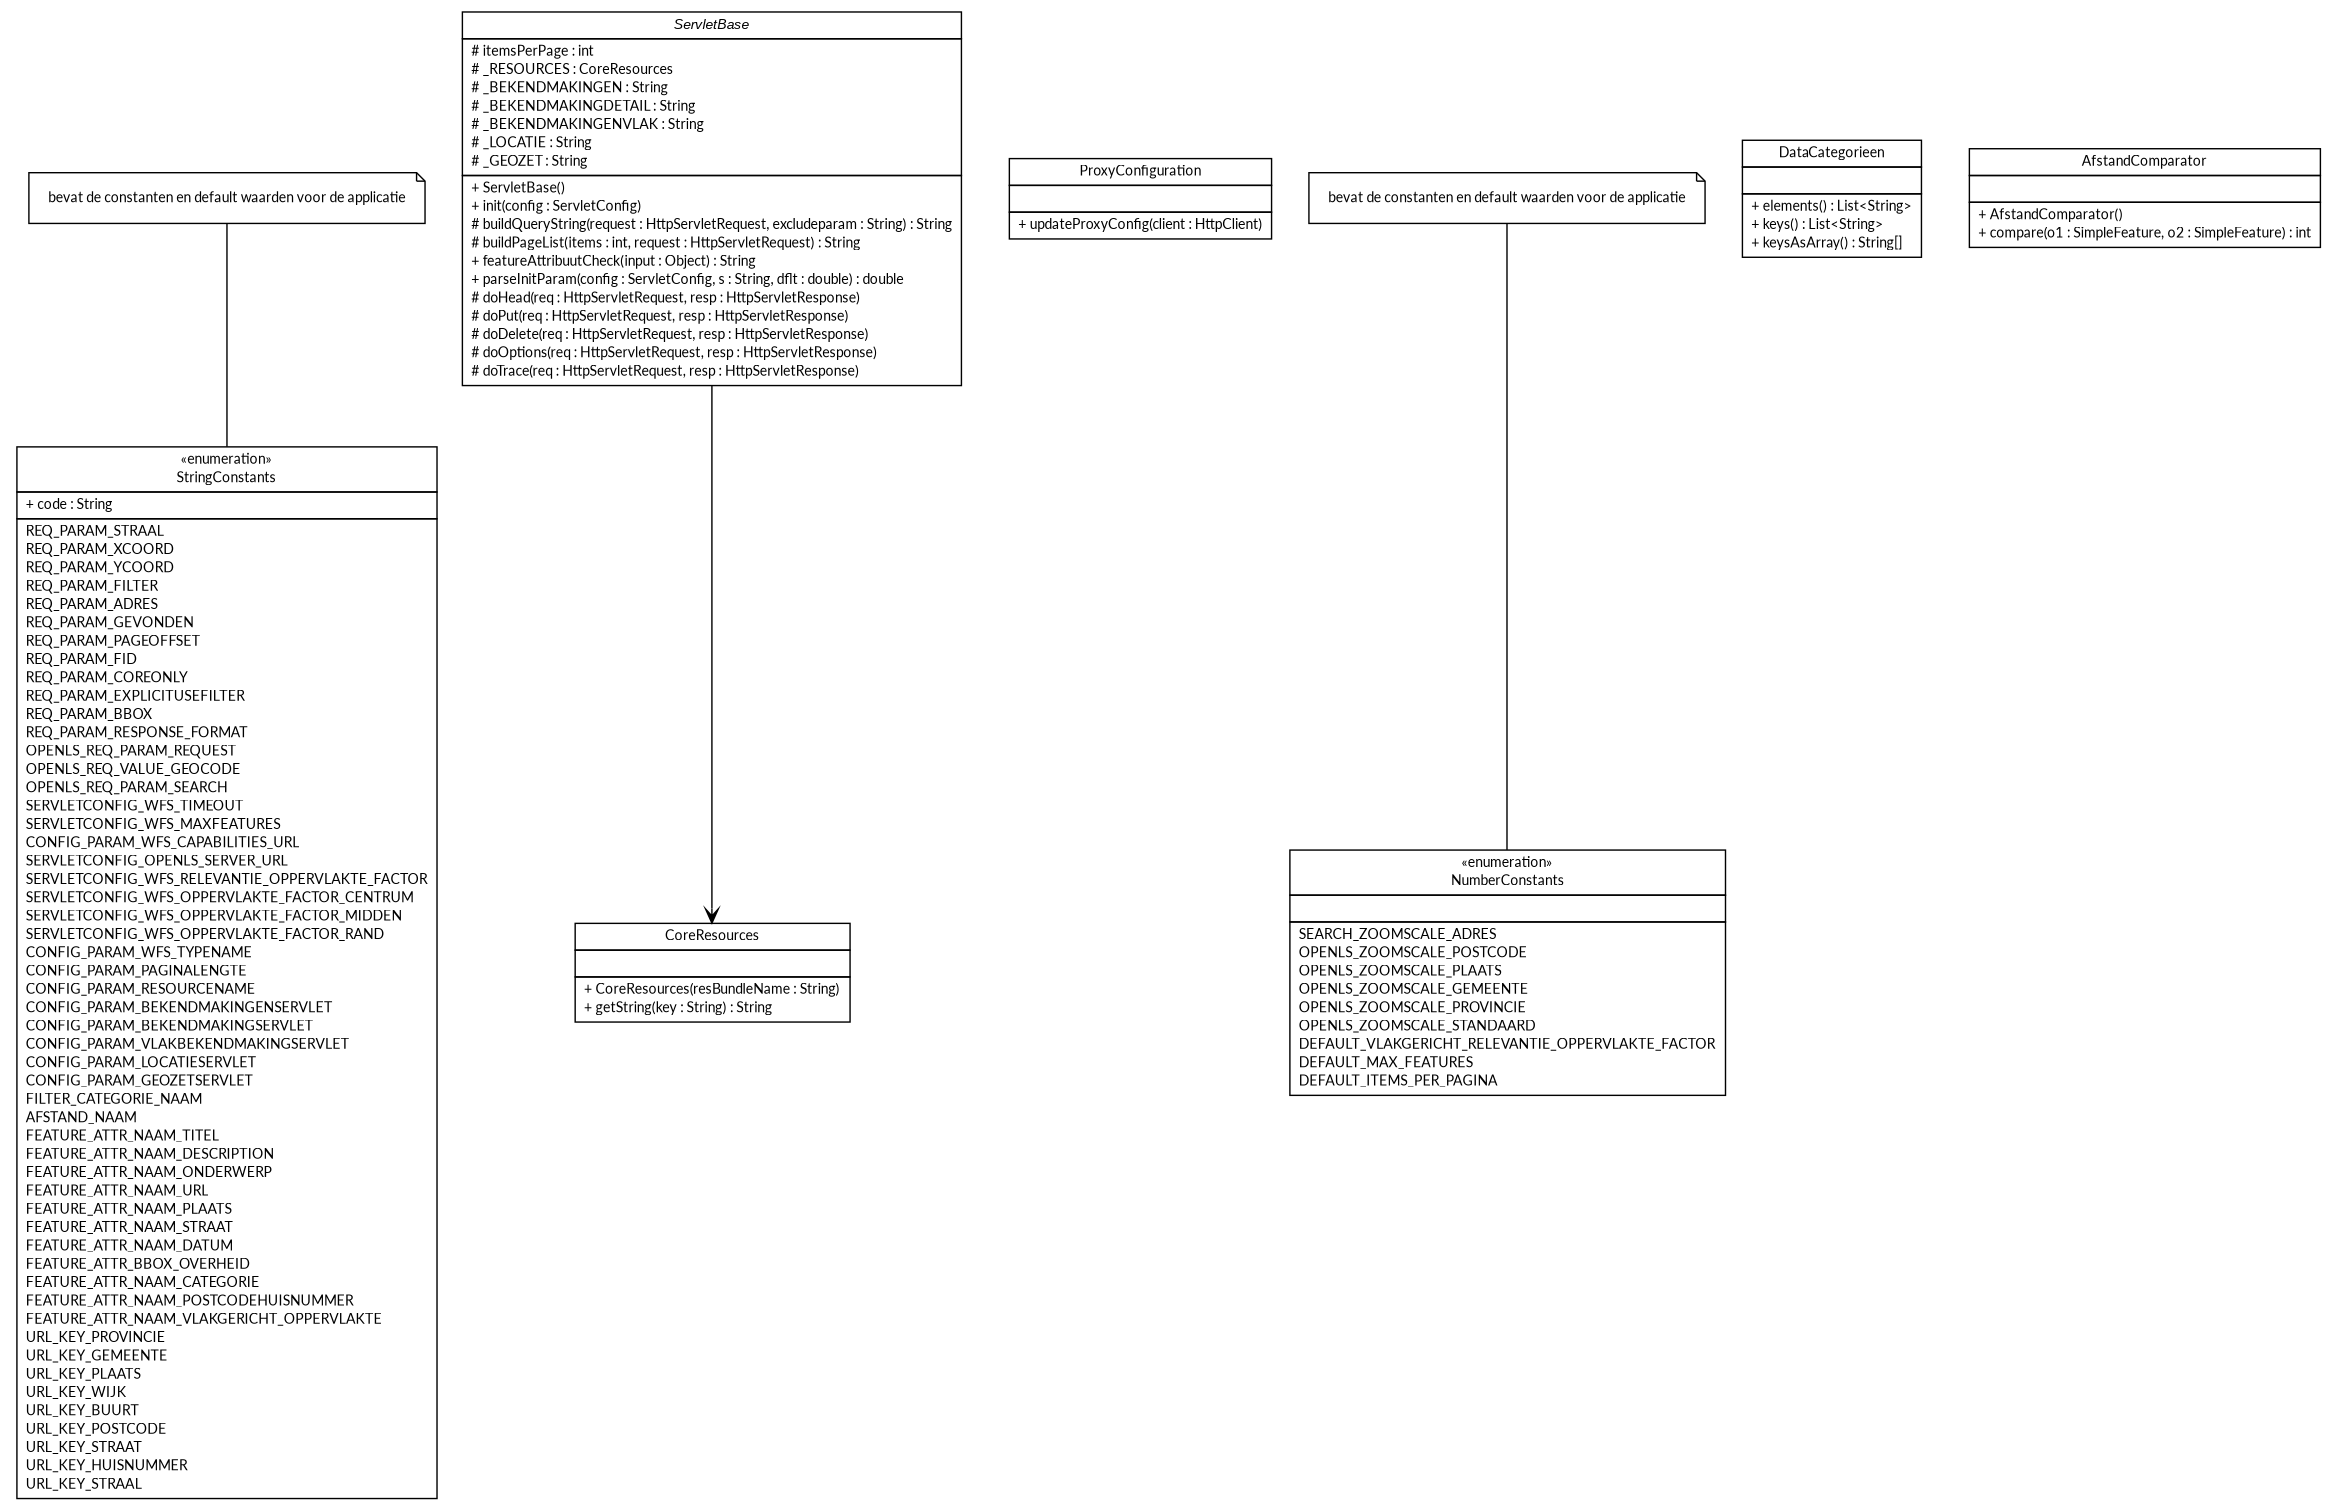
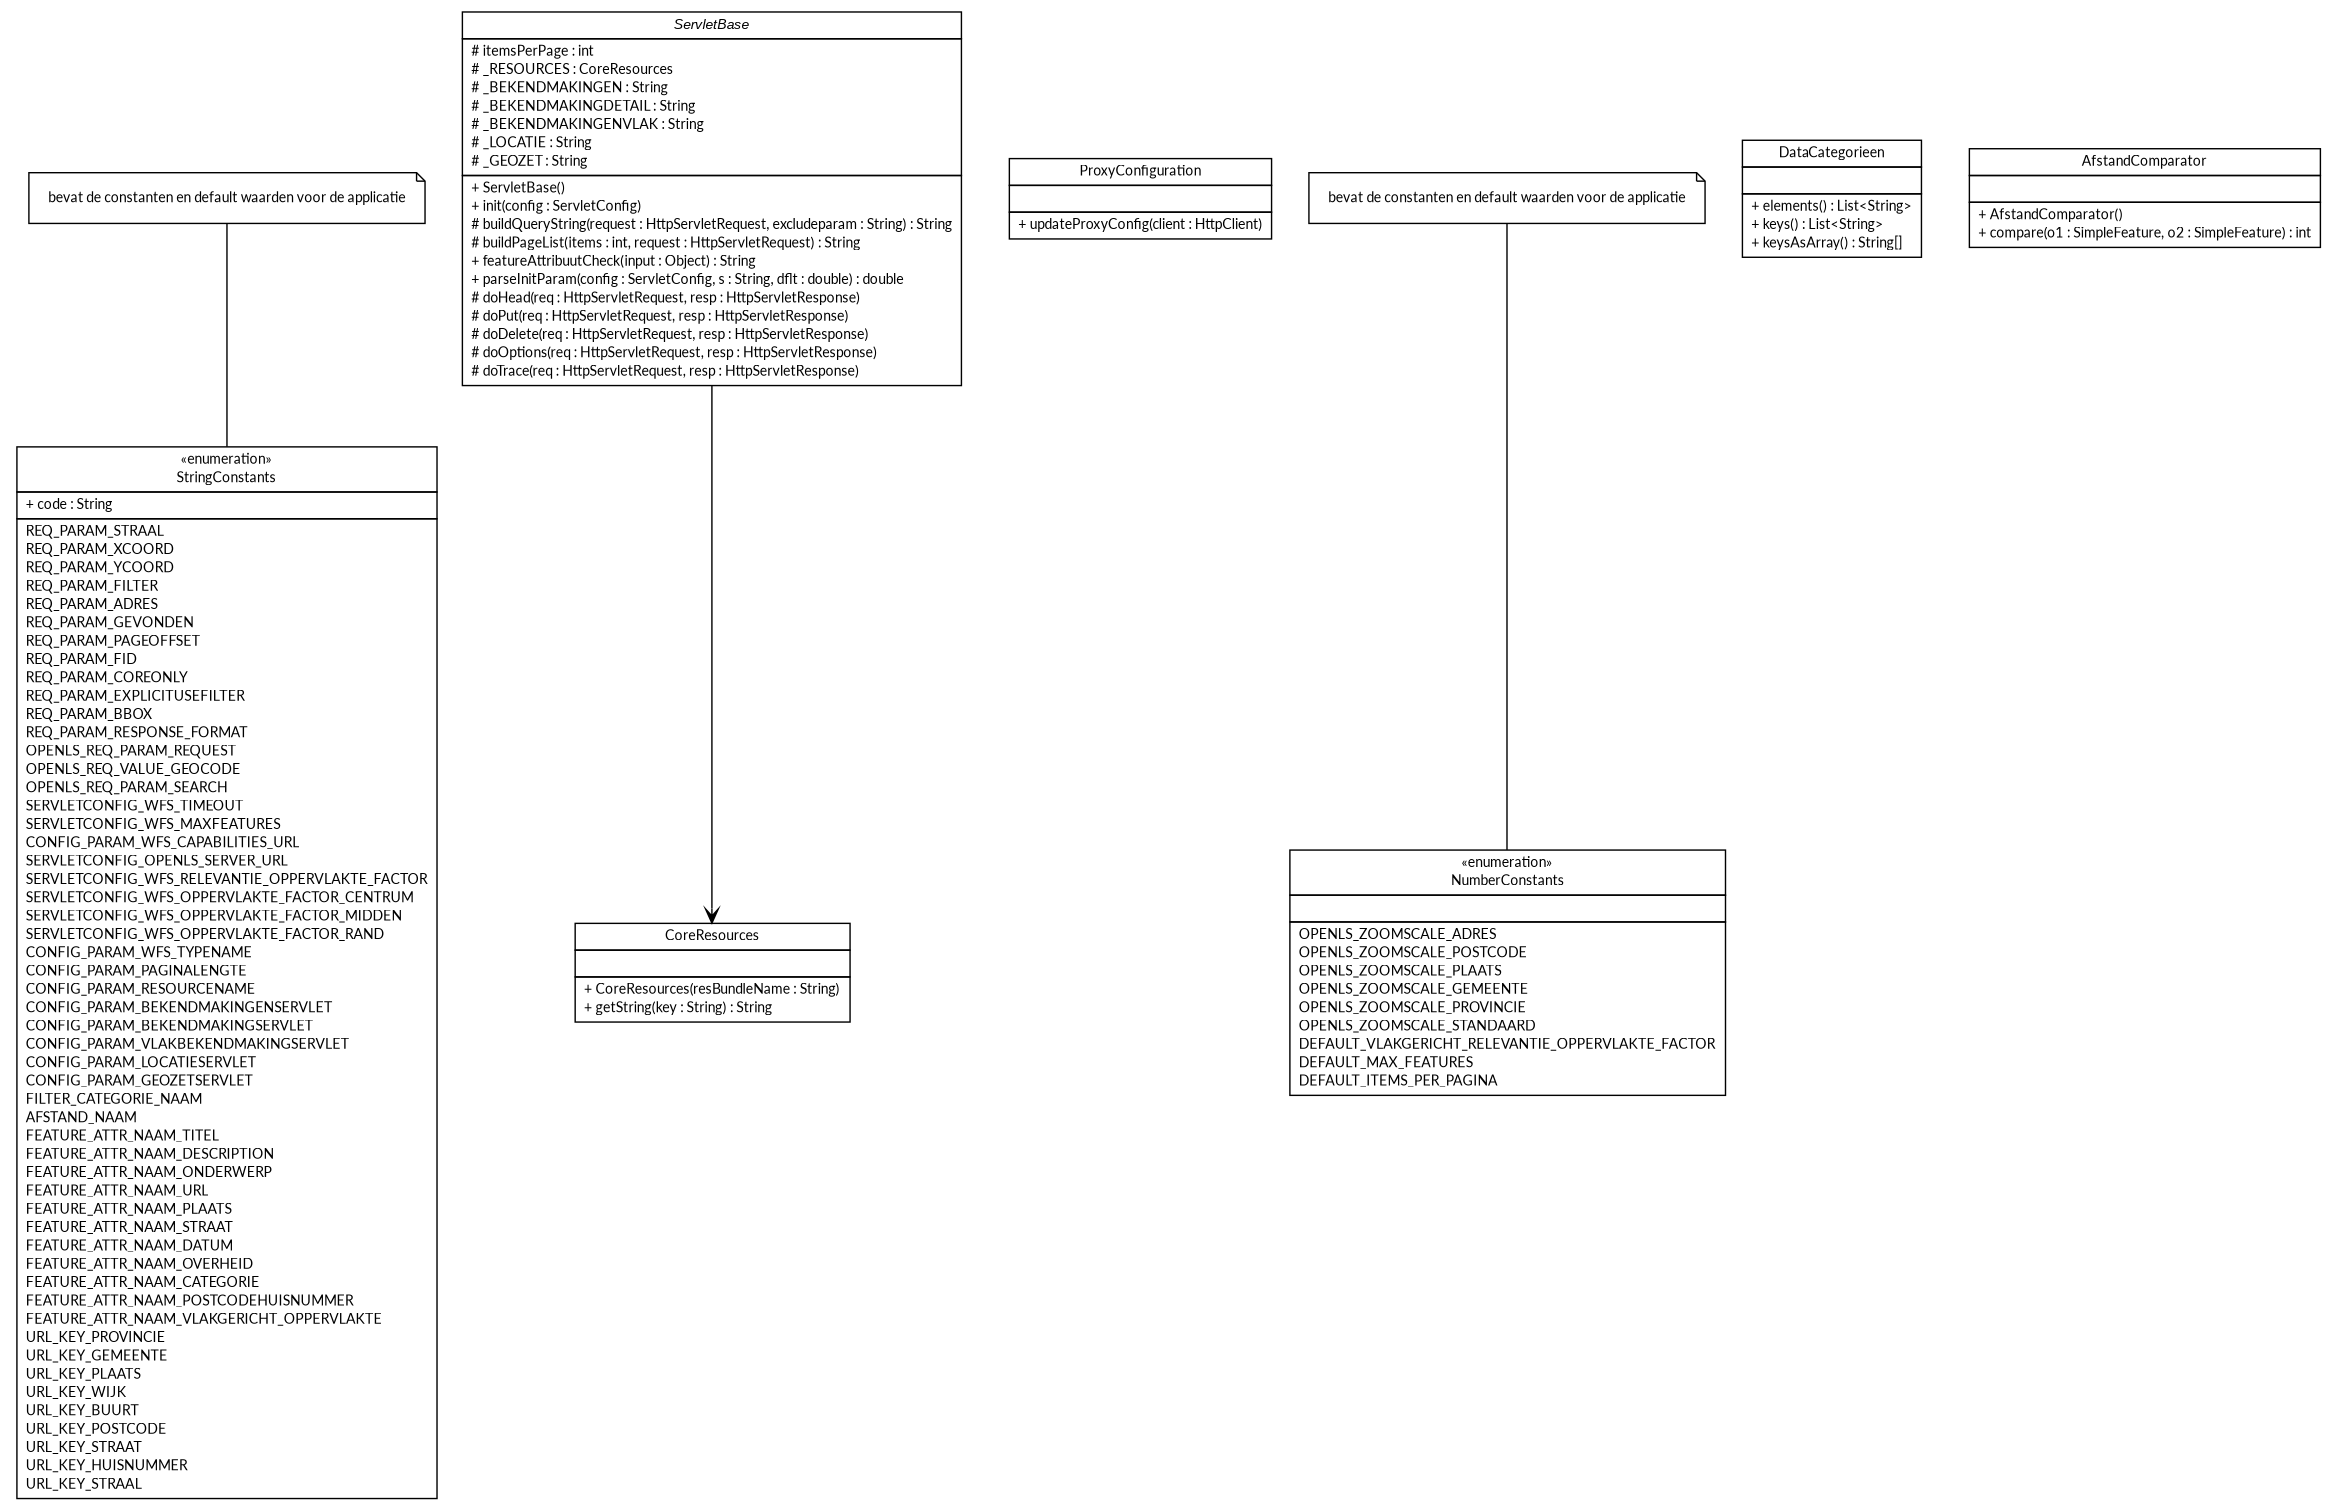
node "NumberConstants": text "SEARCH_ZOOMSCALE_ADRES" -> "OPENLS_ZOOMSCALE_ADRES"
node "StringConstants": text "FEATURE_ATTR_BBOX_OVERHEID" -> "FEATURE_ATTR_NAAM_OVERHEID"
